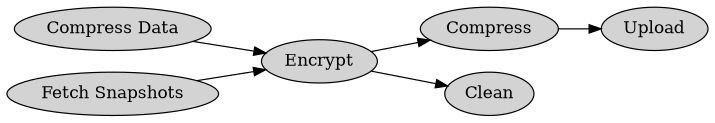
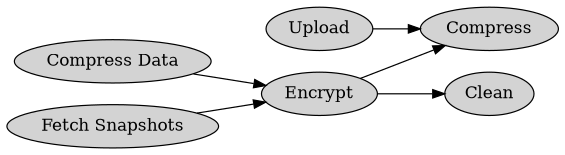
edge "Compress" -> "Upload": reversed
